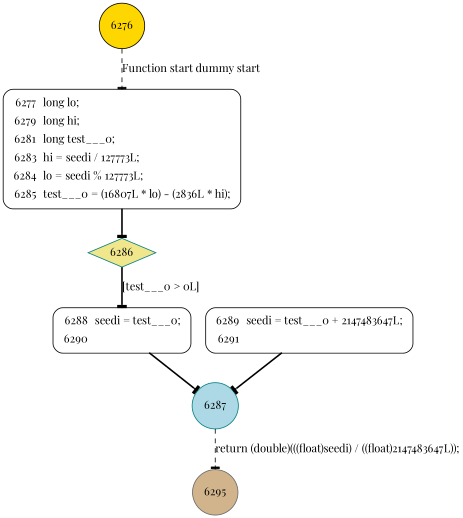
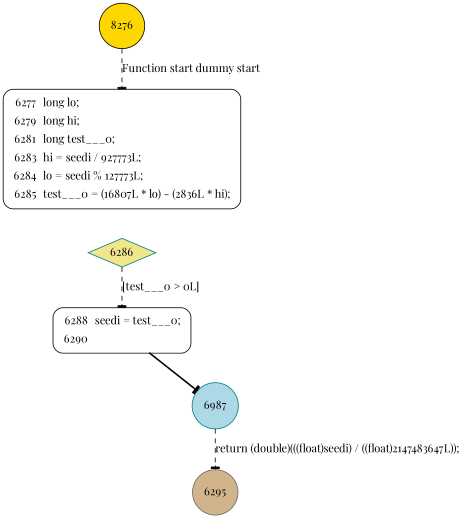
node "6276": label "6276" -> "8276"
node "6277": text "hi = seedi / 127773L;" -> "hi = seedi / 927773L;"
edge "6277" -> "6286": removed
edge "6286" -> "6288": style bold -> dashed
node "6289": removed
node "6287": label "6287" -> "6987"
